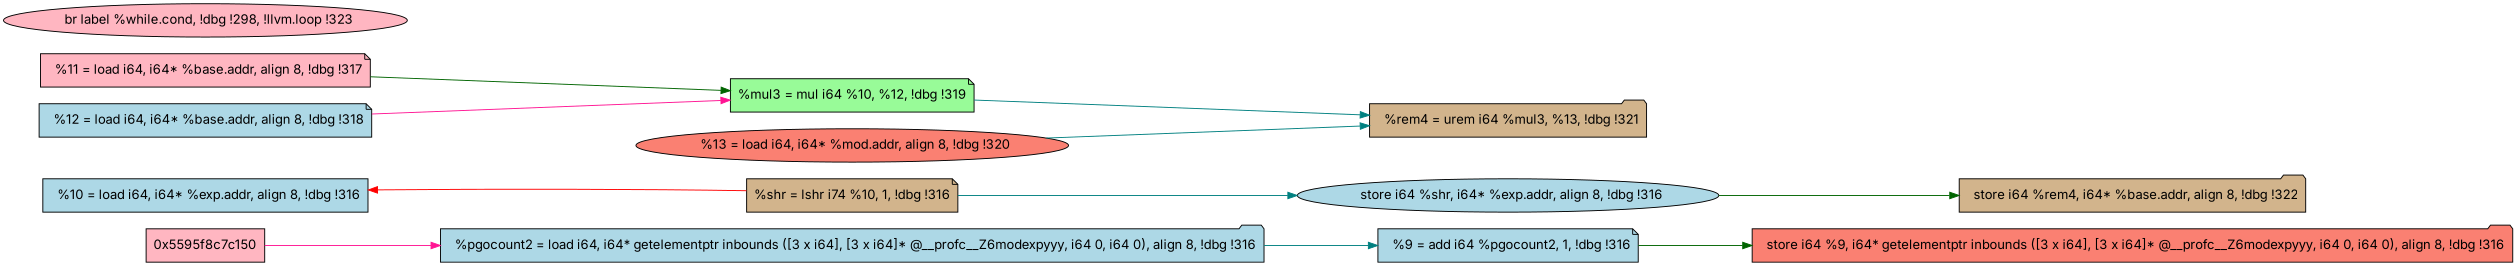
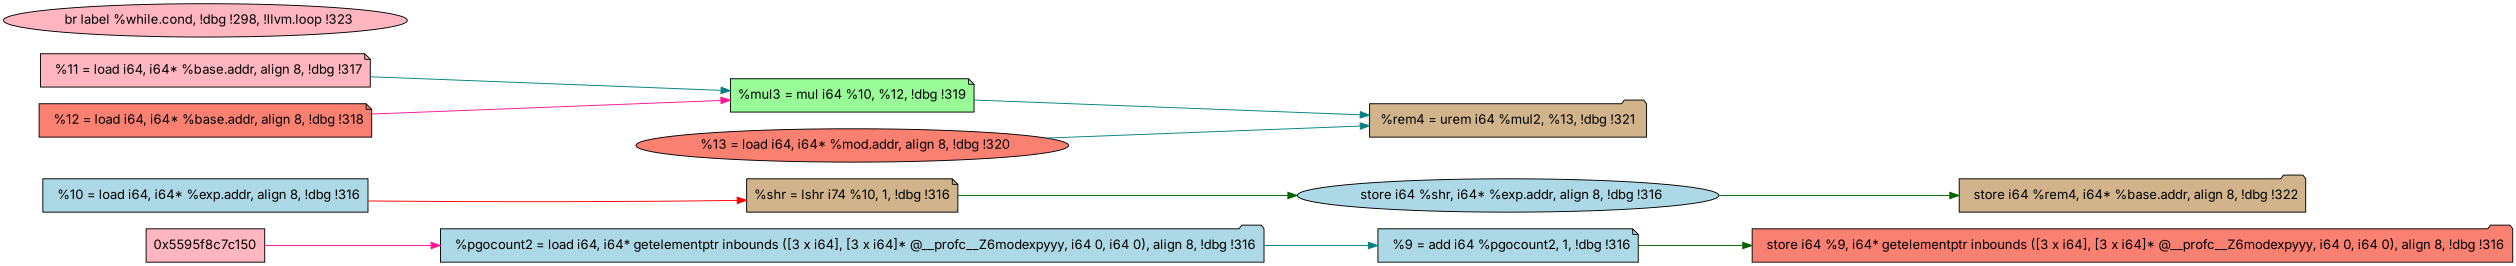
edge "%11 = load i64, i64* %base.addr, align 8, !dbg !317" -> "%mul3 = mul i64 %10, %12, !dbg !319": color darkgreen -> teal
node "%12 = load i64, i64* %base.addr, align 8, !dbg !318": fillcolor lightblue -> salmon
node "%rem4 = urem i64 %mul3, %13, !dbg !321": label "%rem4 = urem i64 %mul3, %13, !dbg !321" -> "%rem4 = urem i64 %mul2, %13, !dbg !321"
edge "%shr = lshr i74 %10, 1, !dbg !316" -> "%10 = load i64, i64* %exp.addr, align 8, !dbg !316": reversed
edge "%shr = lshr i74 %10, 1, !dbg !316" -> "store i64 %shr, i64* %exp.addr, align 8, !dbg !316": color teal -> darkgreen
